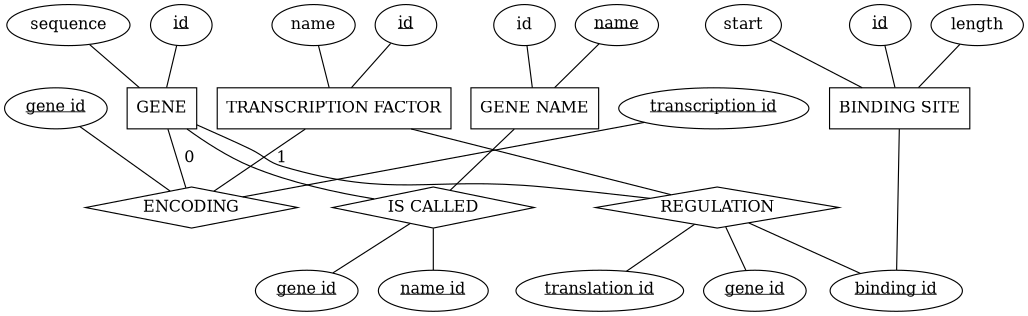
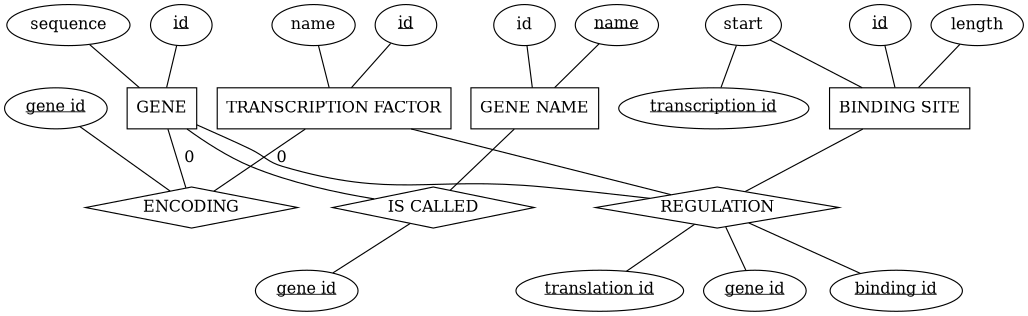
edge "TRANSCRIPTION FACTOR" -- "ENCODING": label " 1" -> " 0"
edge "transcription id" -- "ENCODING": now "transcription id" -- "start"
edge "BINDING SITE" -- "binding id": now "BINDING SITE" -- "REGULATION"
node "name id": removed
